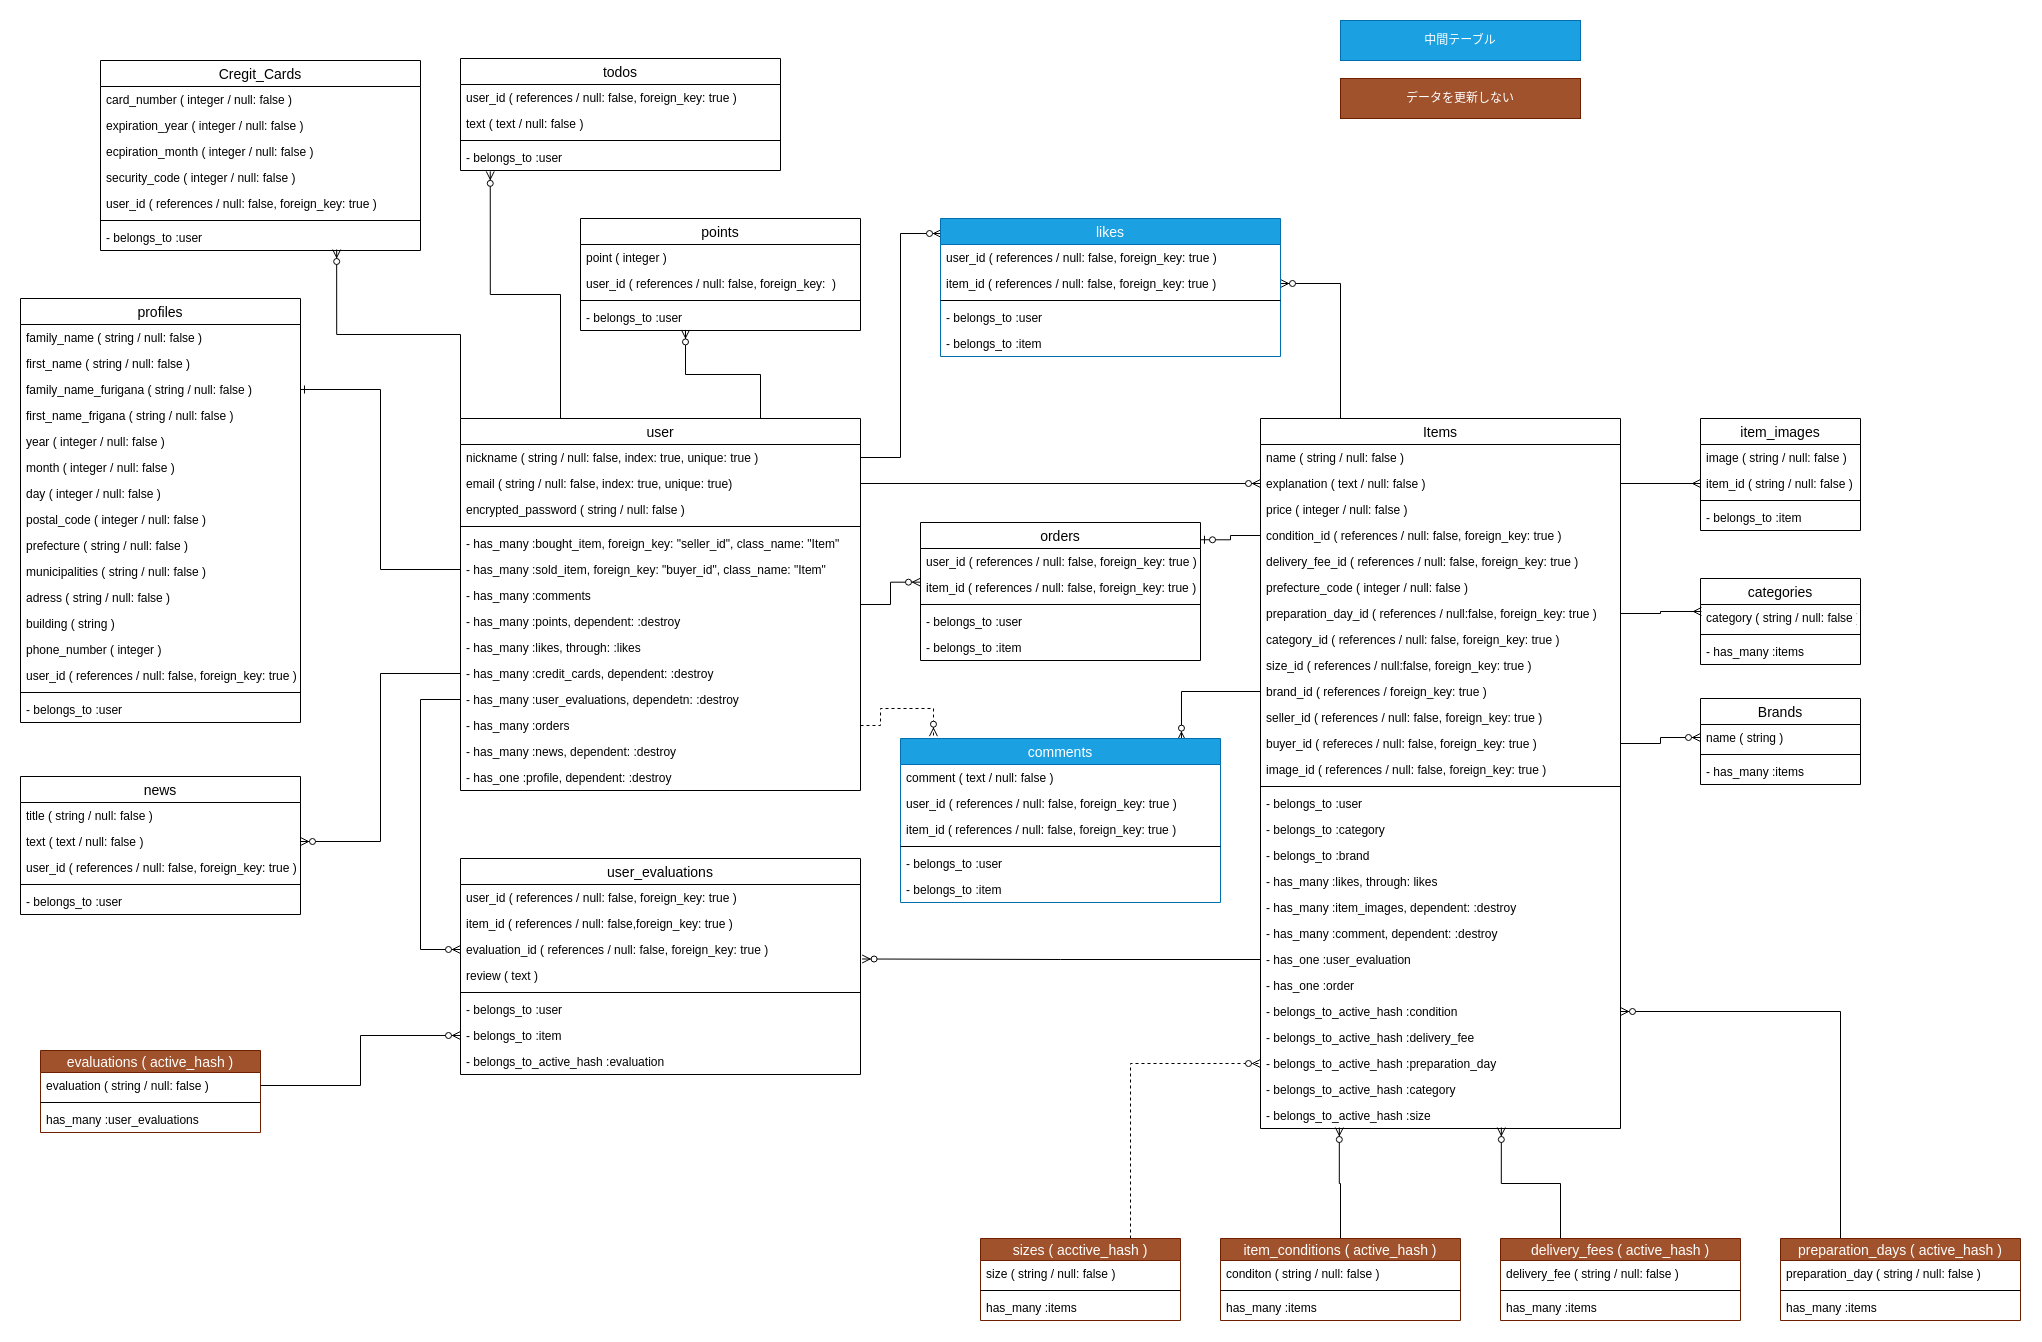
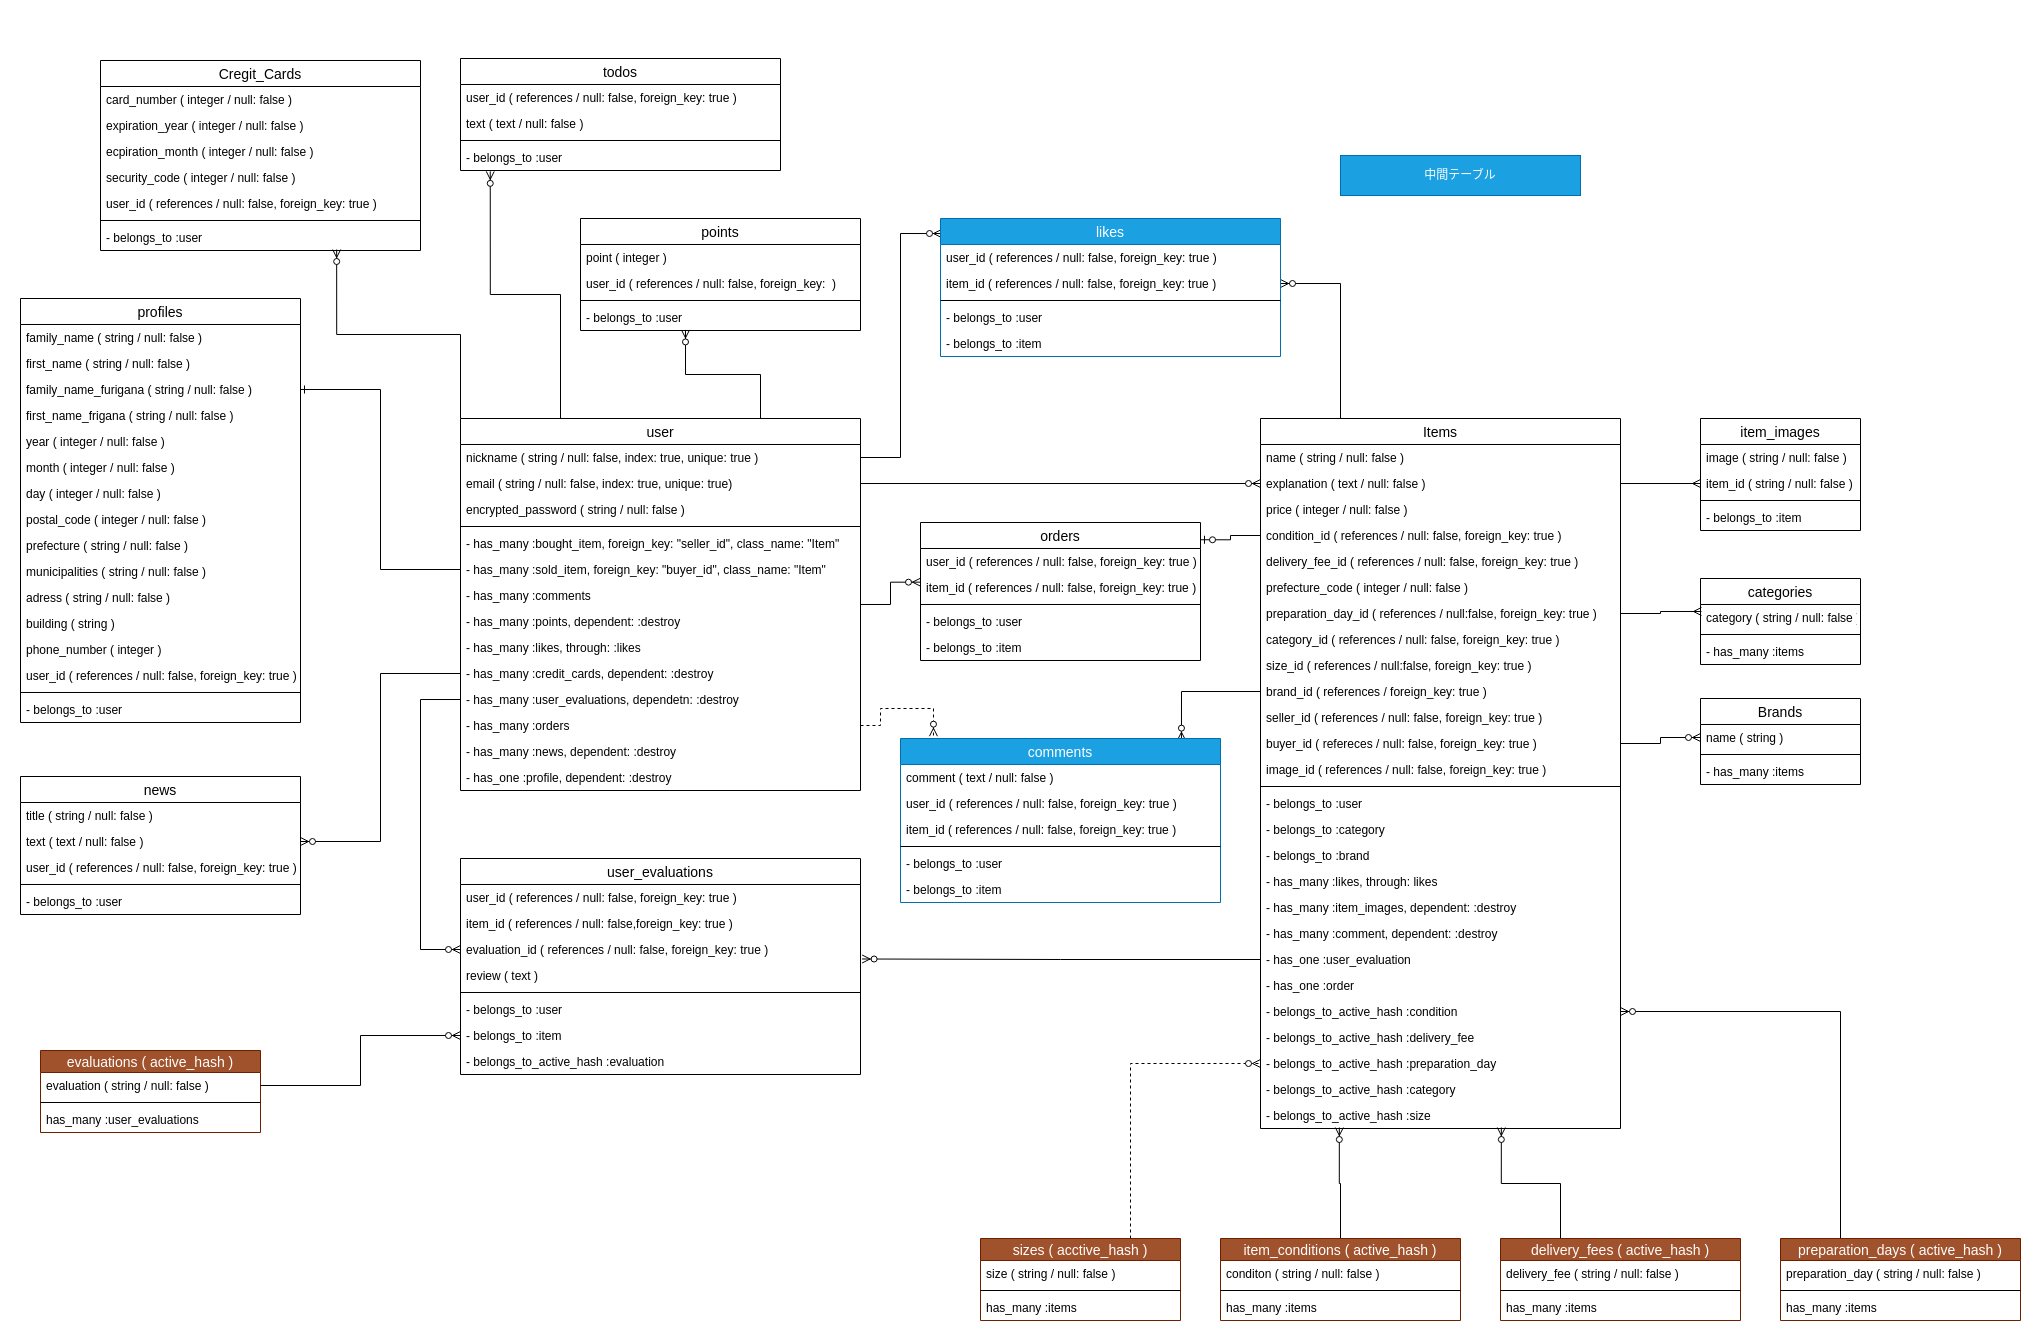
node "中間テーブル": moved (1461, 41) -> (1461, 176)
node "データを更新しない": removed
